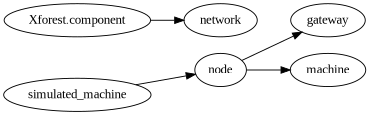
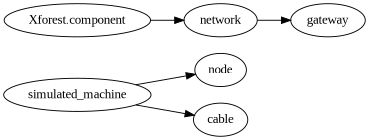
edge "node" -> "gateway": now "network" -> "gateway"
node "machine": removed
node "cable": added
